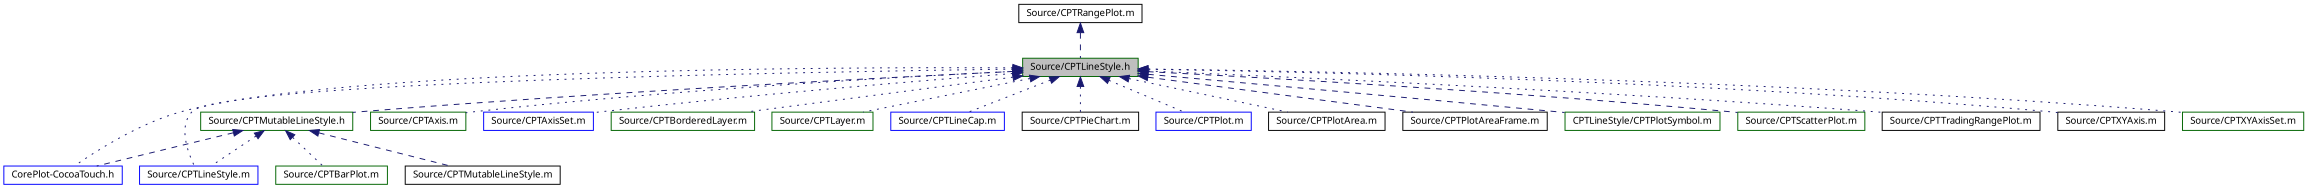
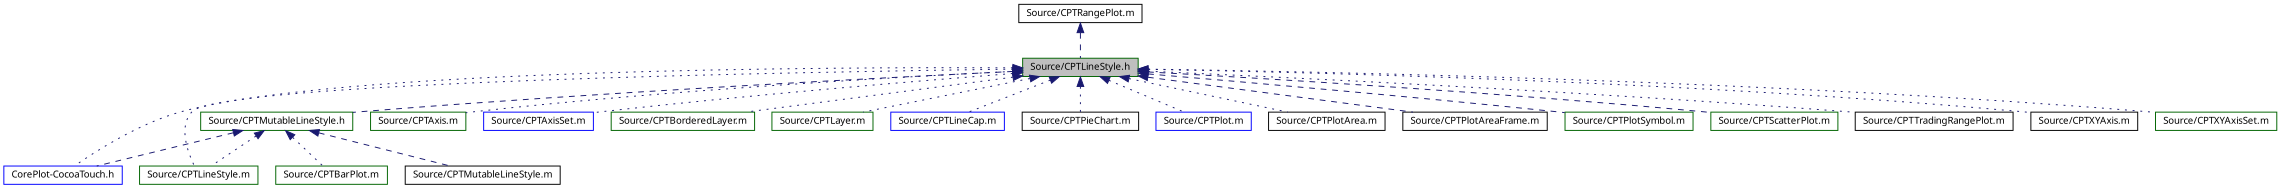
node "CPTLineStyle/CPTPlotSymbol.m": label "CPTLineStyle/CPTPlotSymbol.m" -> "Source/CPTPlotSymbol.m"
node "Source/CPTLineStyle.m": color blue -> darkgreen
